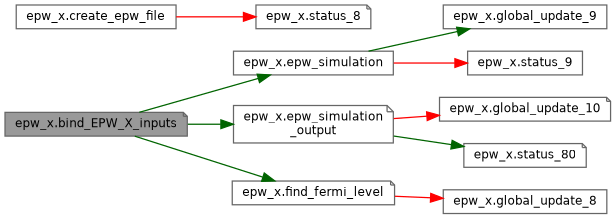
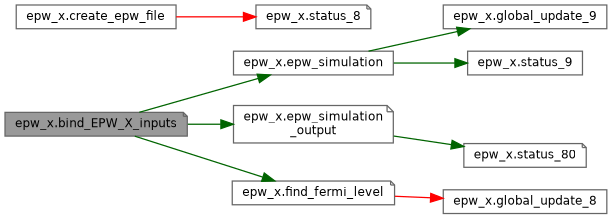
edge "epw_x.epw_simulation" -> "epw_x.status_9": color red -> darkgreen
node "epw_x.global_update_10": removed
